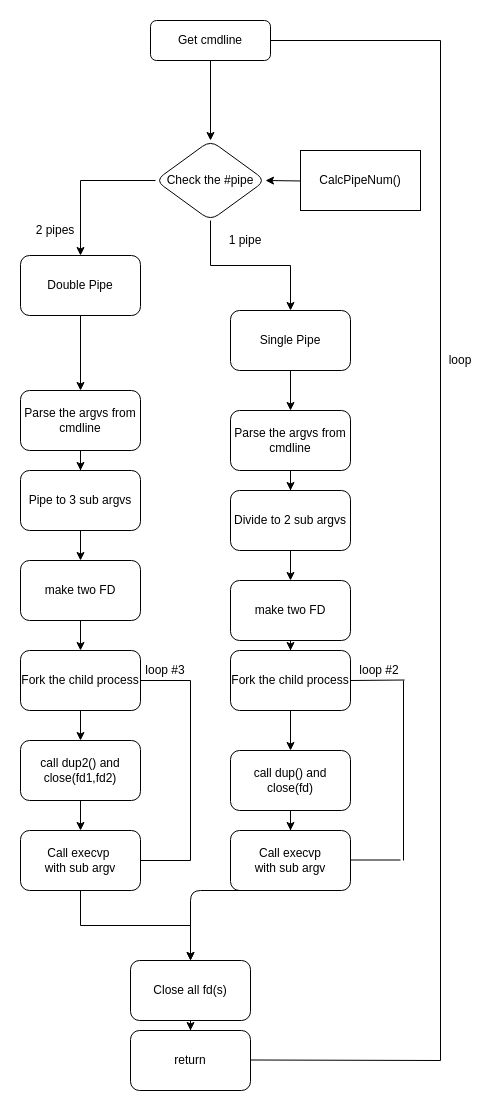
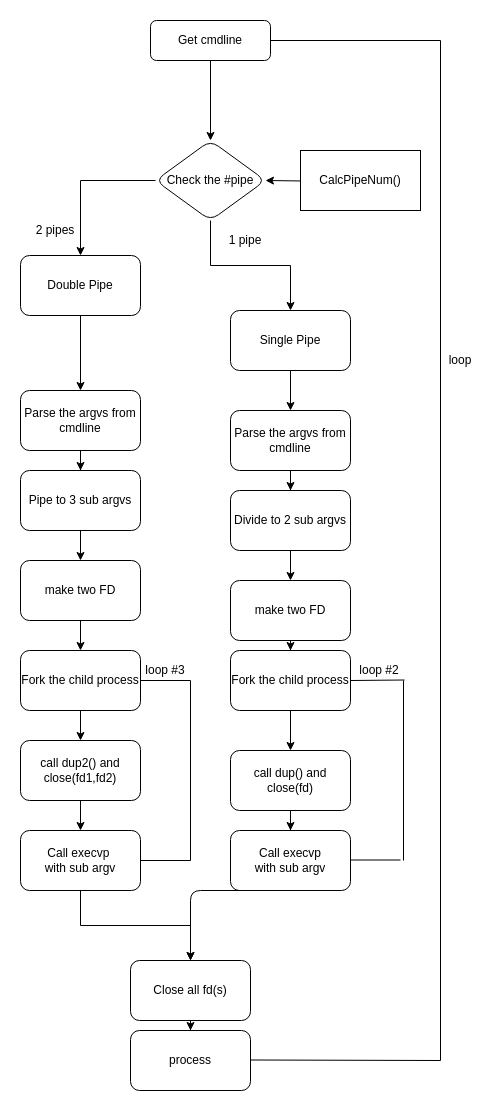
node "return": label "return" -> "process"
